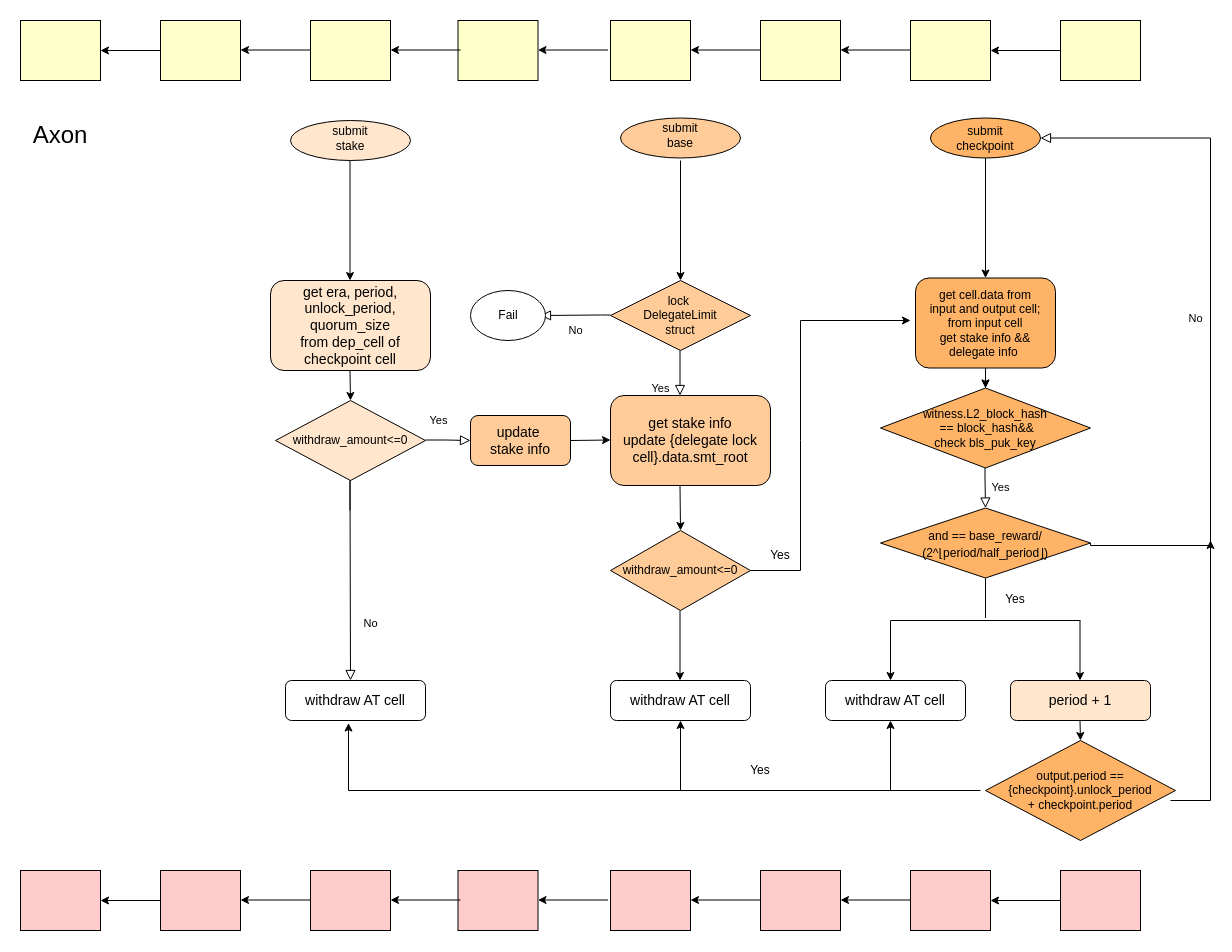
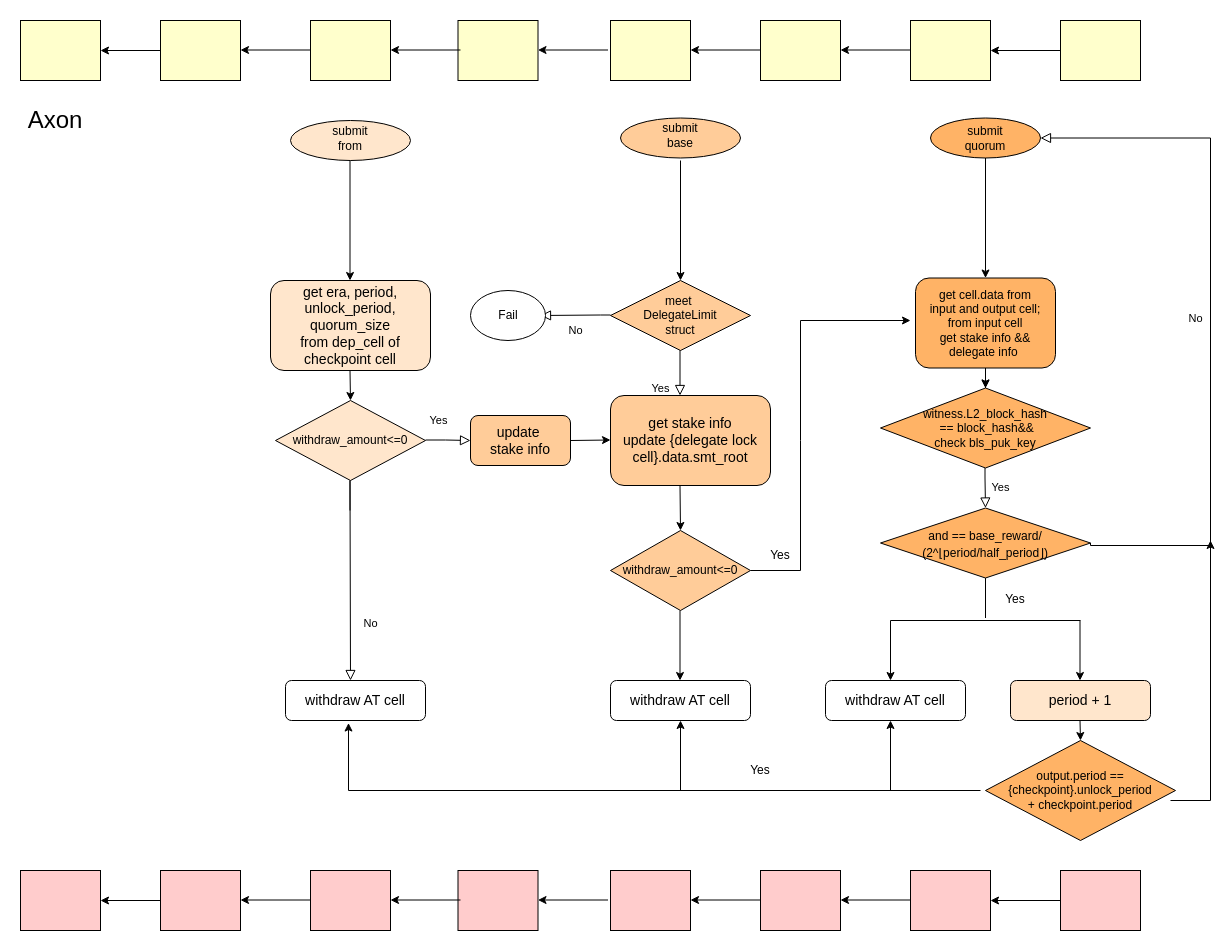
node "Axon": moved (61, 136) -> (56, 121)
node "submit stake": label "submit stake" -> "submit from"
node "submit checkpoint": label "submit checkpoint" -> "submit quorum"
node "lock DelegateLimit struct": label "lock DelegateLimit struct" -> "meet DelegateLimit struct"
